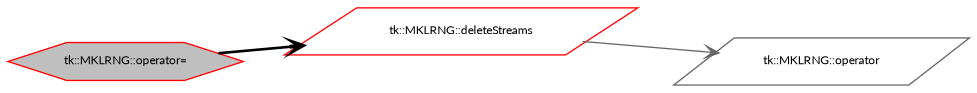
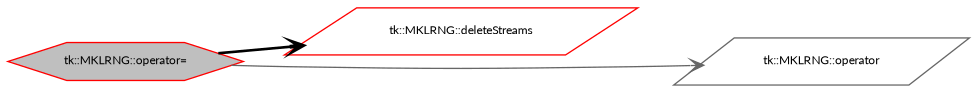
edge "tk::MKLRNG::deleteStreams" -> "tk::MKLRNG::operator": now "tk::MKLRNG::operator=" -> "tk::MKLRNG::operator"
